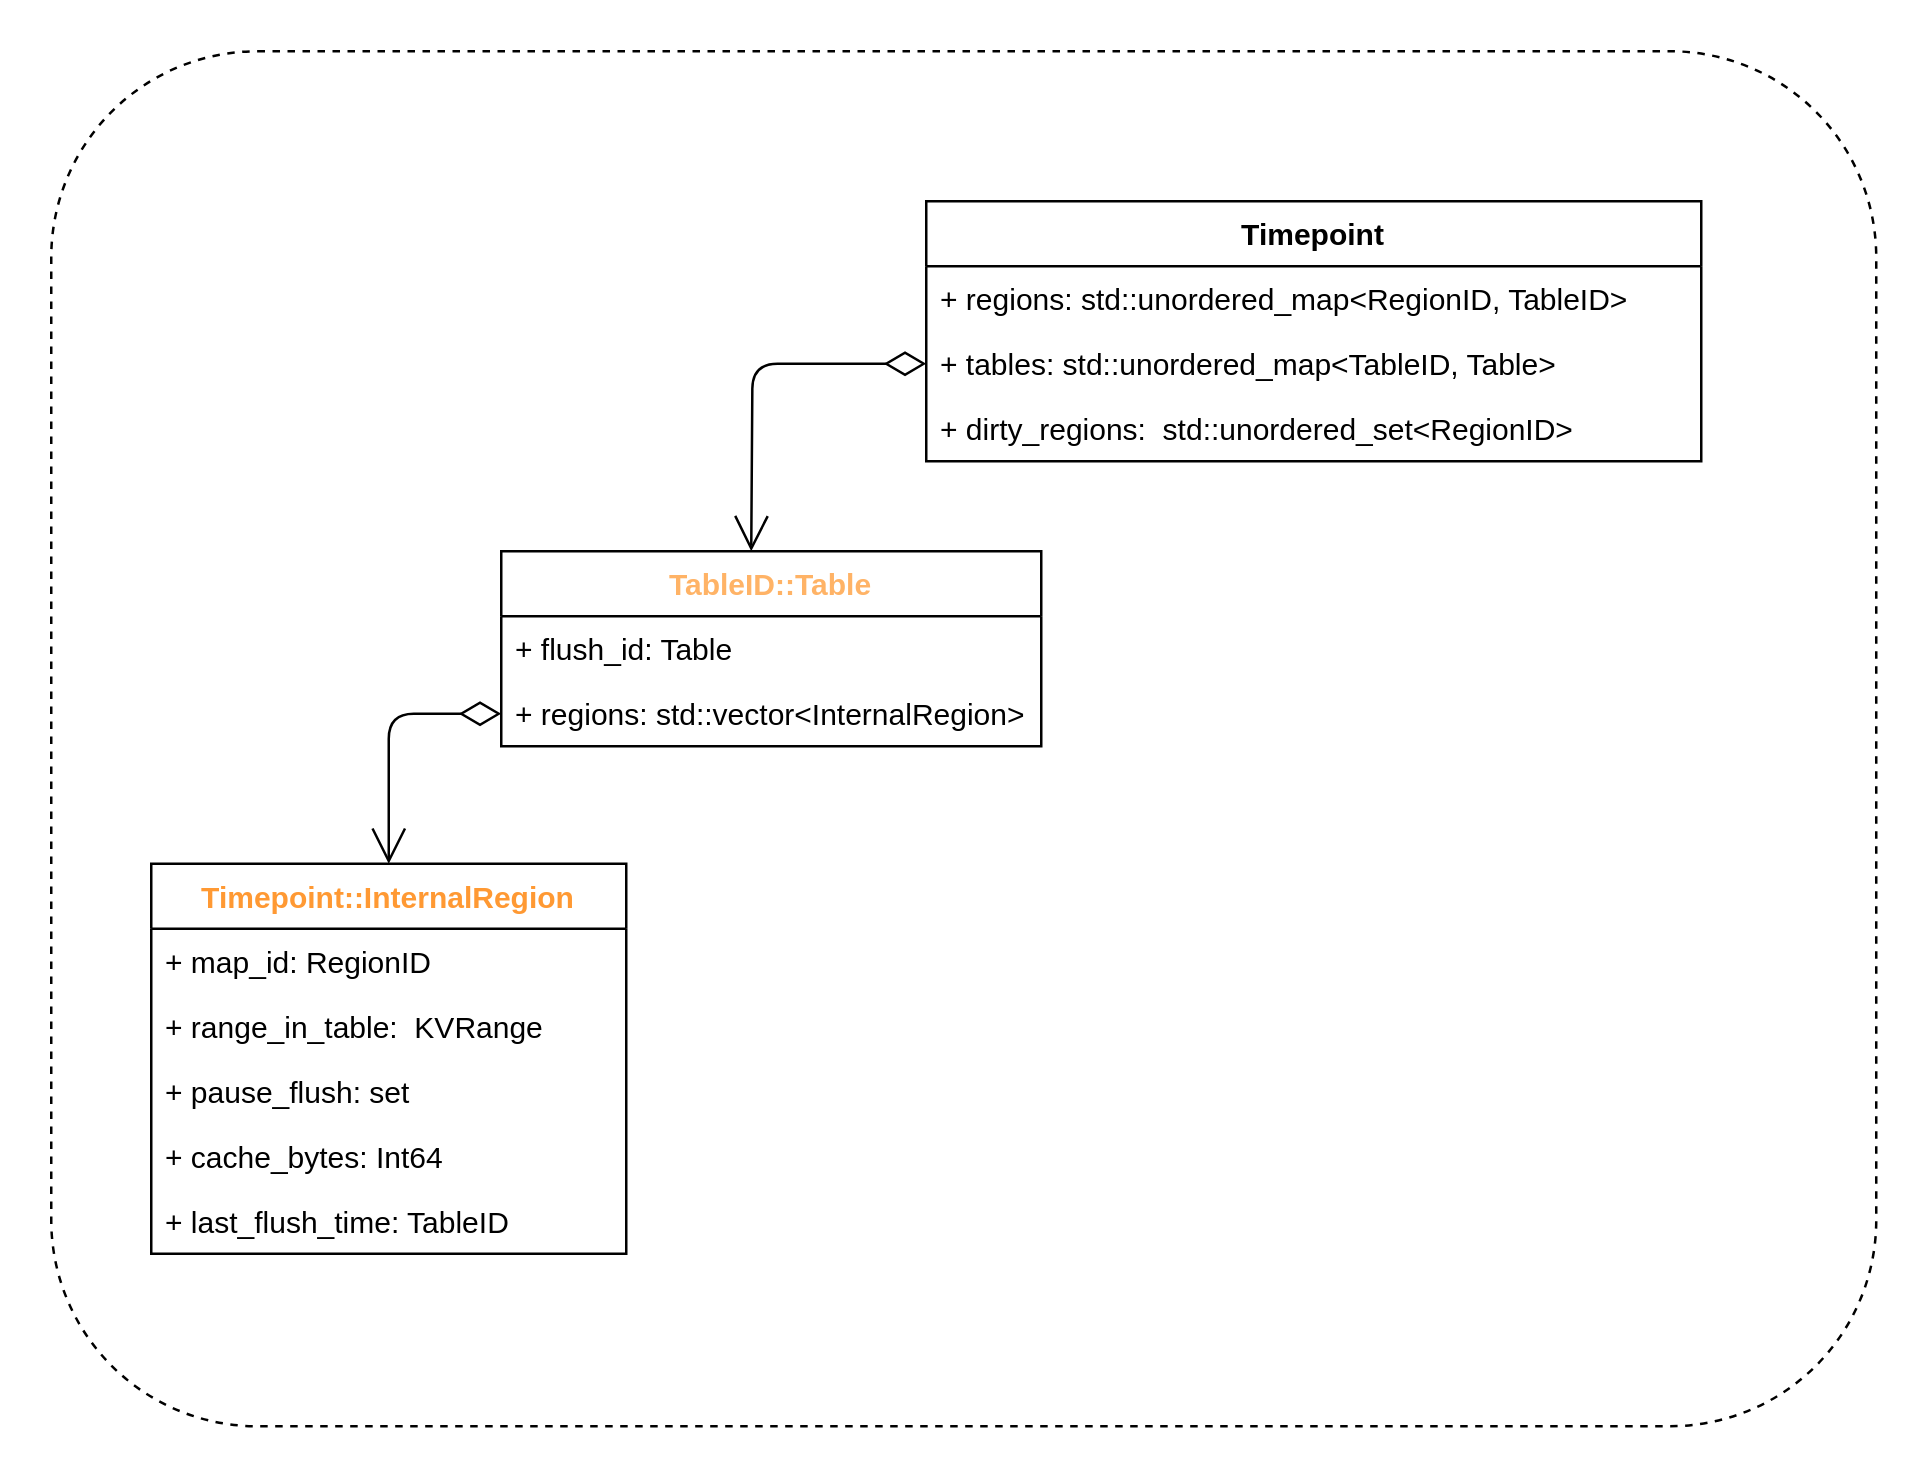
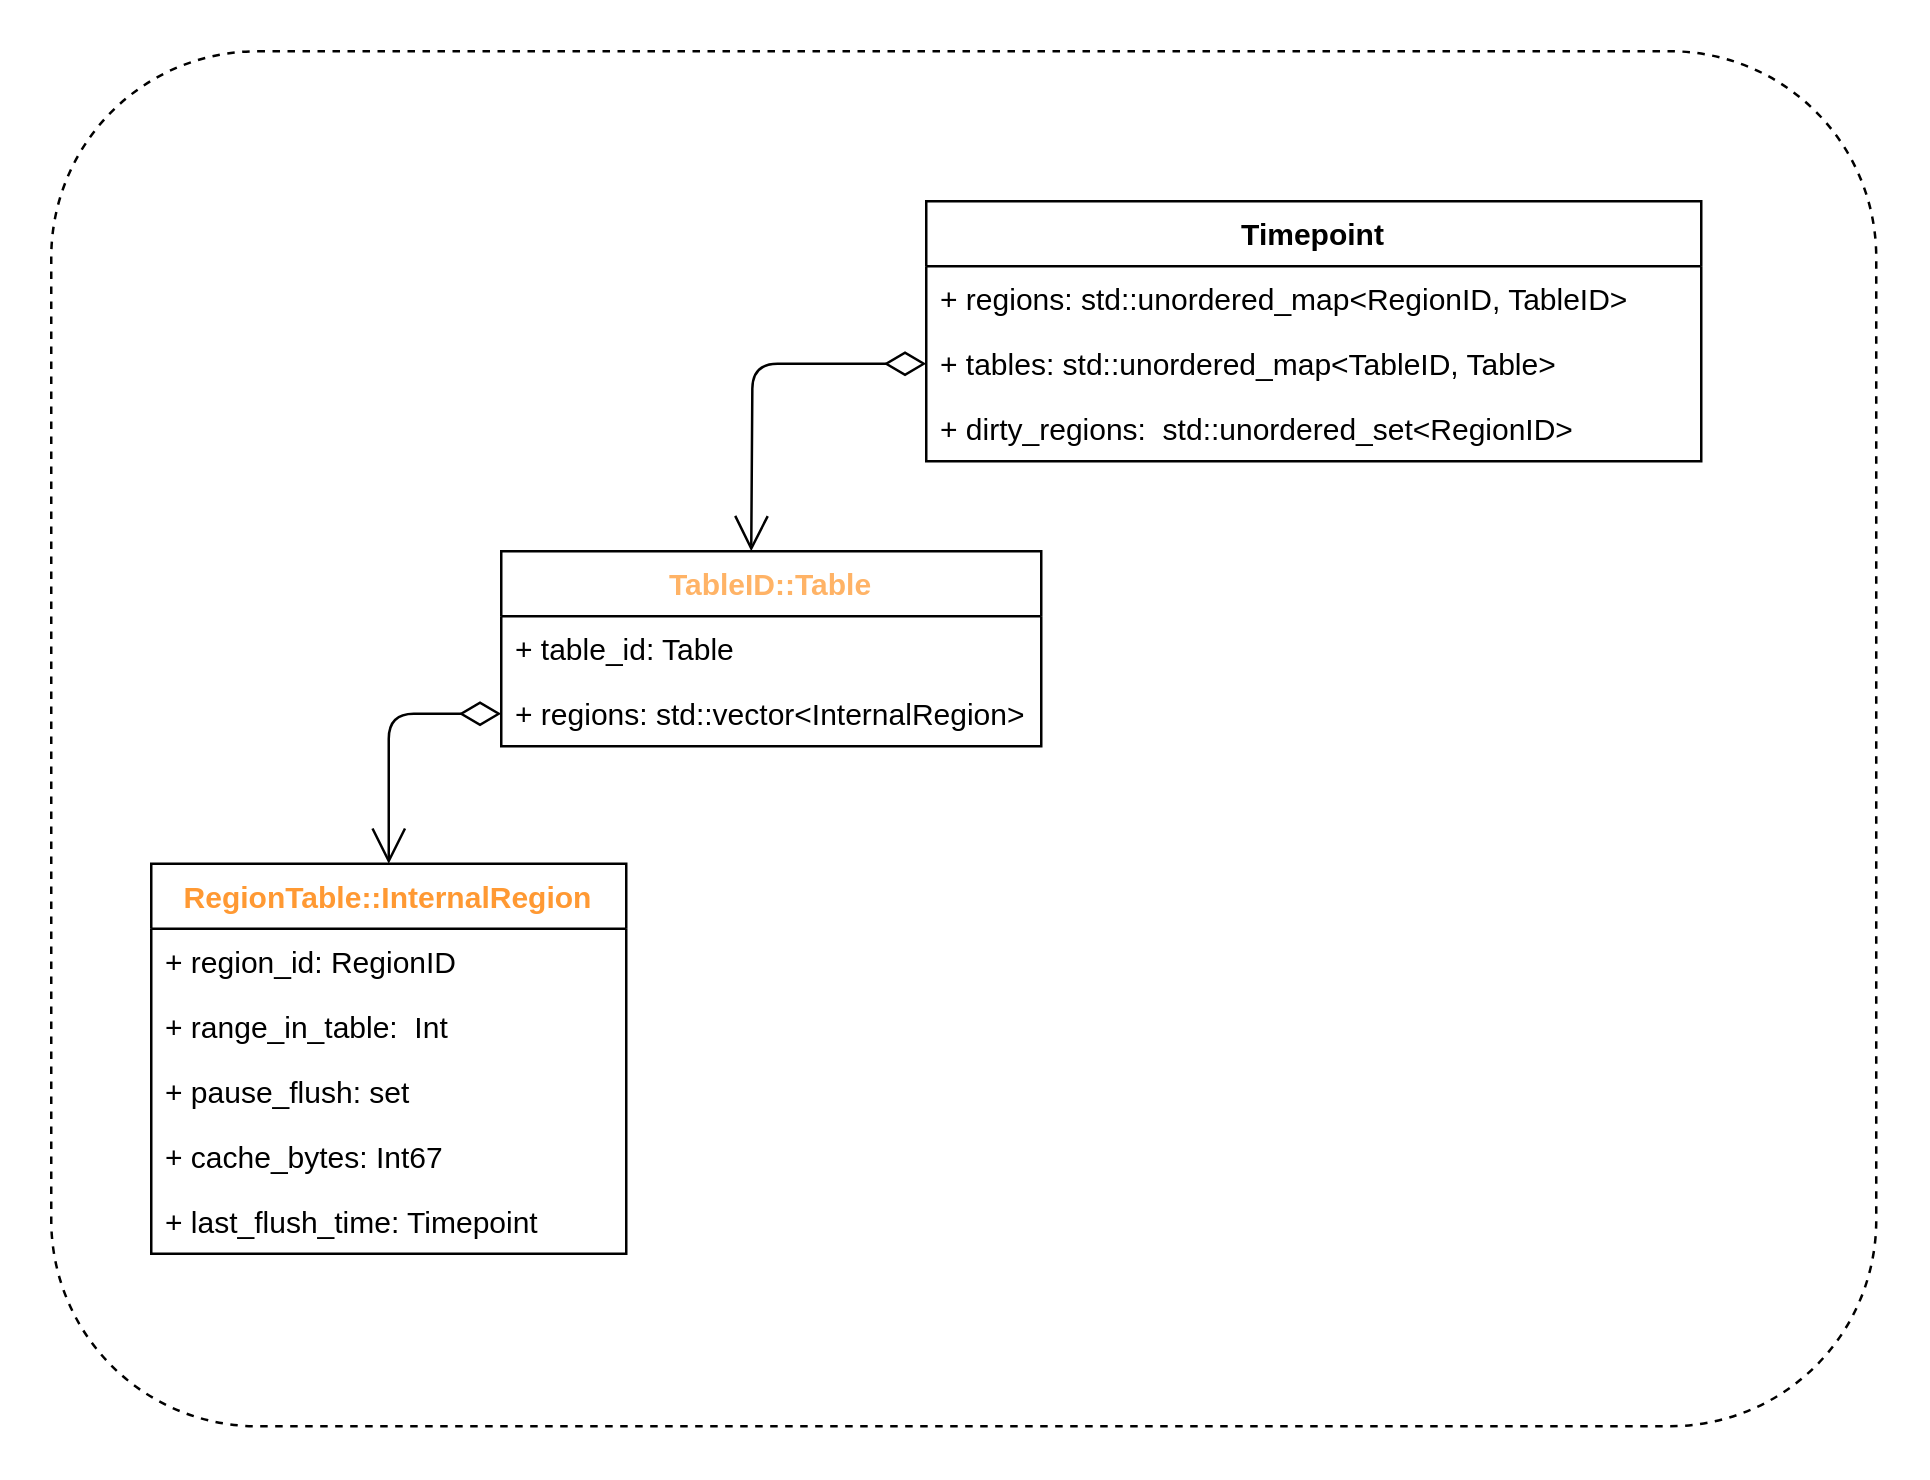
node "+ flush_id: Table": label "+ flush_id: Table" -> "+ table_id: Table"
node "Timepoint::InternalRegion": label "Timepoint::InternalRegion" -> "RegionTable::InternalRegion"
node "+ map_id: RegionID": label "+ map_id: RegionID" -> "+ region_id: RegionID"
node "+ range_in_table: KVRange": label "+ range_in_table: KVRange" -> "+ range_in_table: Int"
node "+ cache_bytes: Int64": label "+ cache_bytes: Int64" -> "+ cache_bytes: Int67"
node "+ last_flush_time: TableID": label "+ last_flush_time: TableID" -> "+ last_flush_time: Timepoint"
